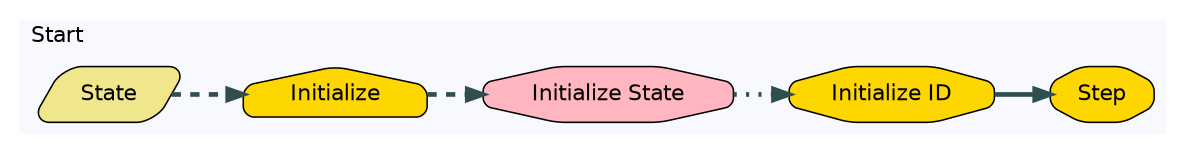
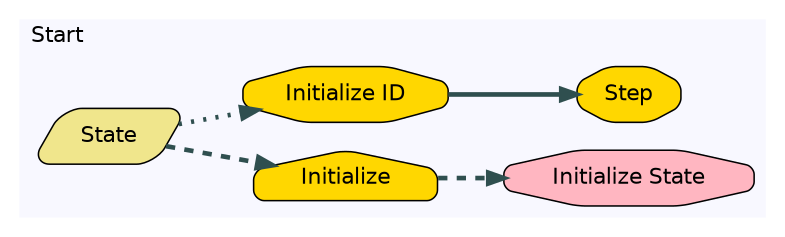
edge "Initialize State" -> "Initialize ID": now "State" -> "Initialize ID"
